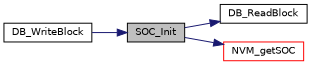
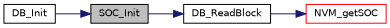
node "DB_WriteBlock": label "DB_WriteBlock" -> "DB_Init"
edge "SOC_Init" -> "NVM_getSOC": now "DB_ReadBlock" -> "NVM_getSOC"
